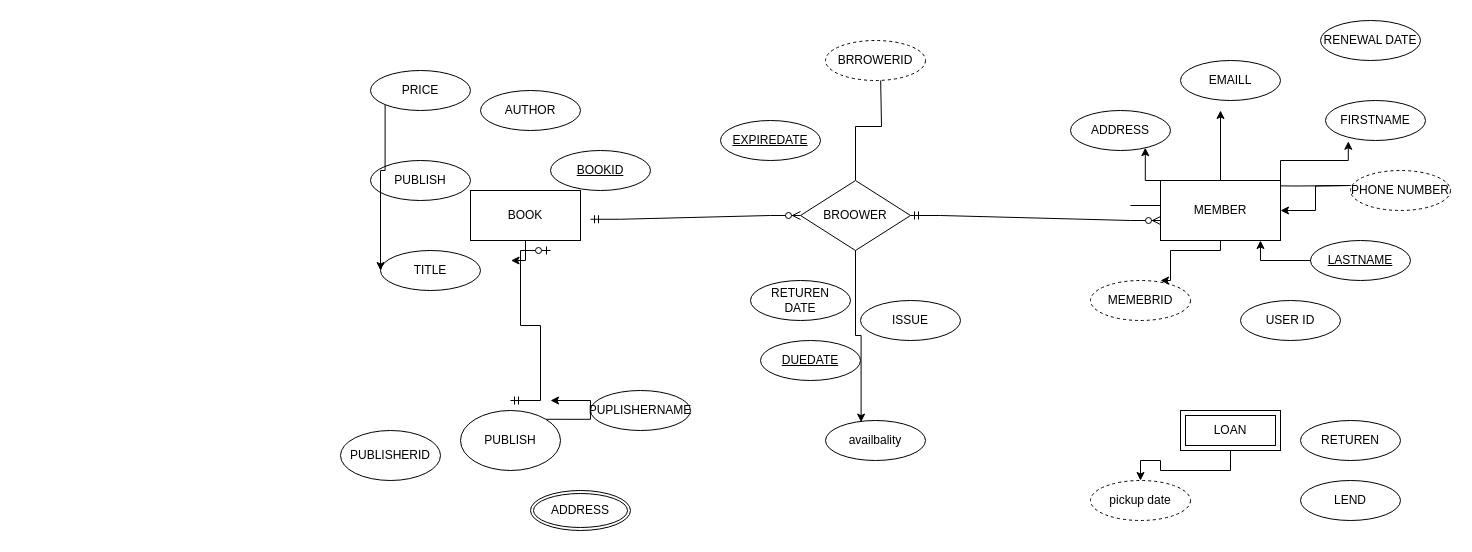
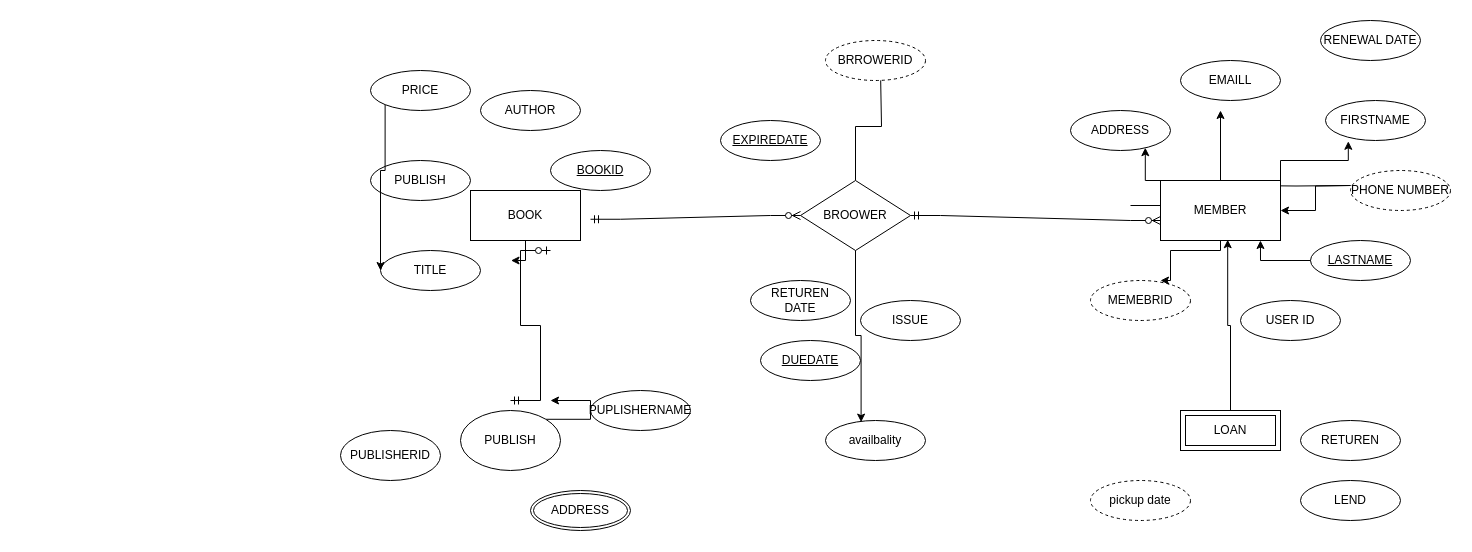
edge "LOAN" -> "pickup date": now "LOAN" -> "MEMBER"
